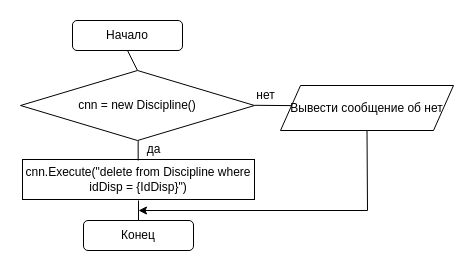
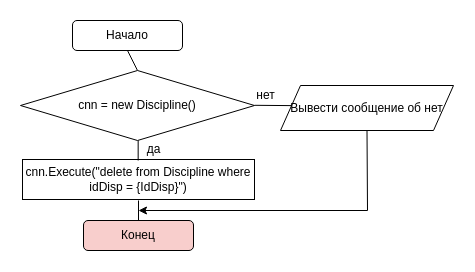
node "Конец": fillcolor #ffffff -> #f8cecc
